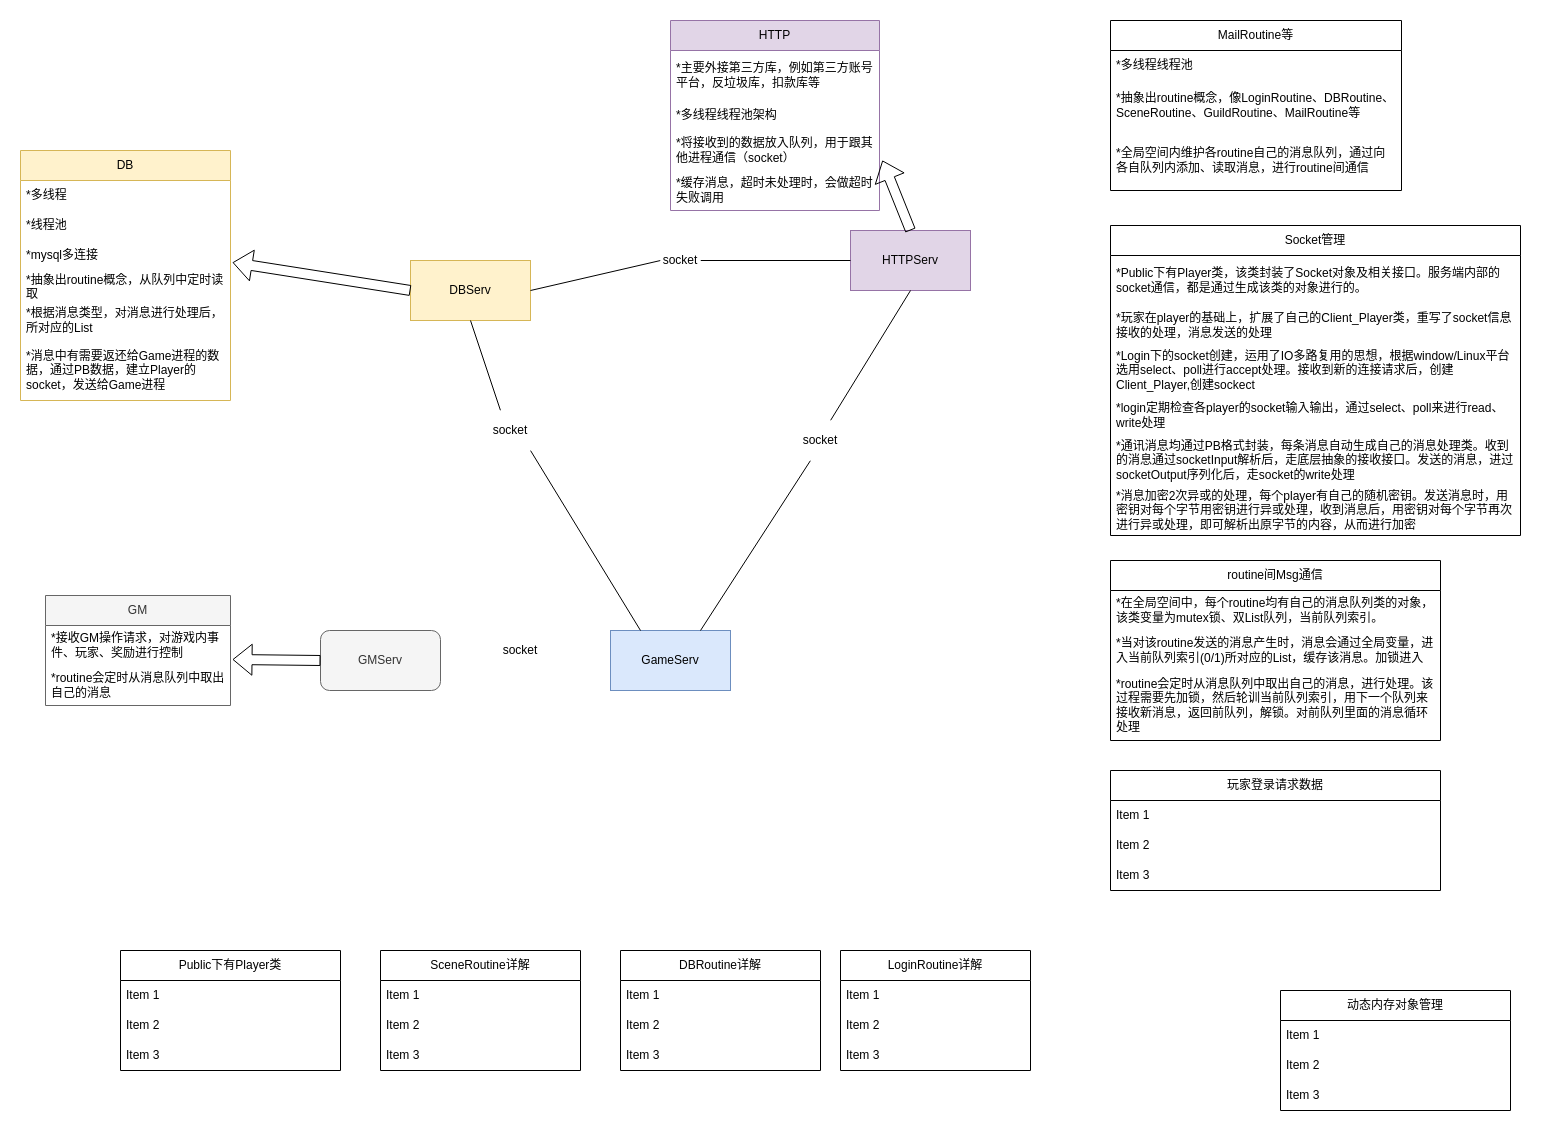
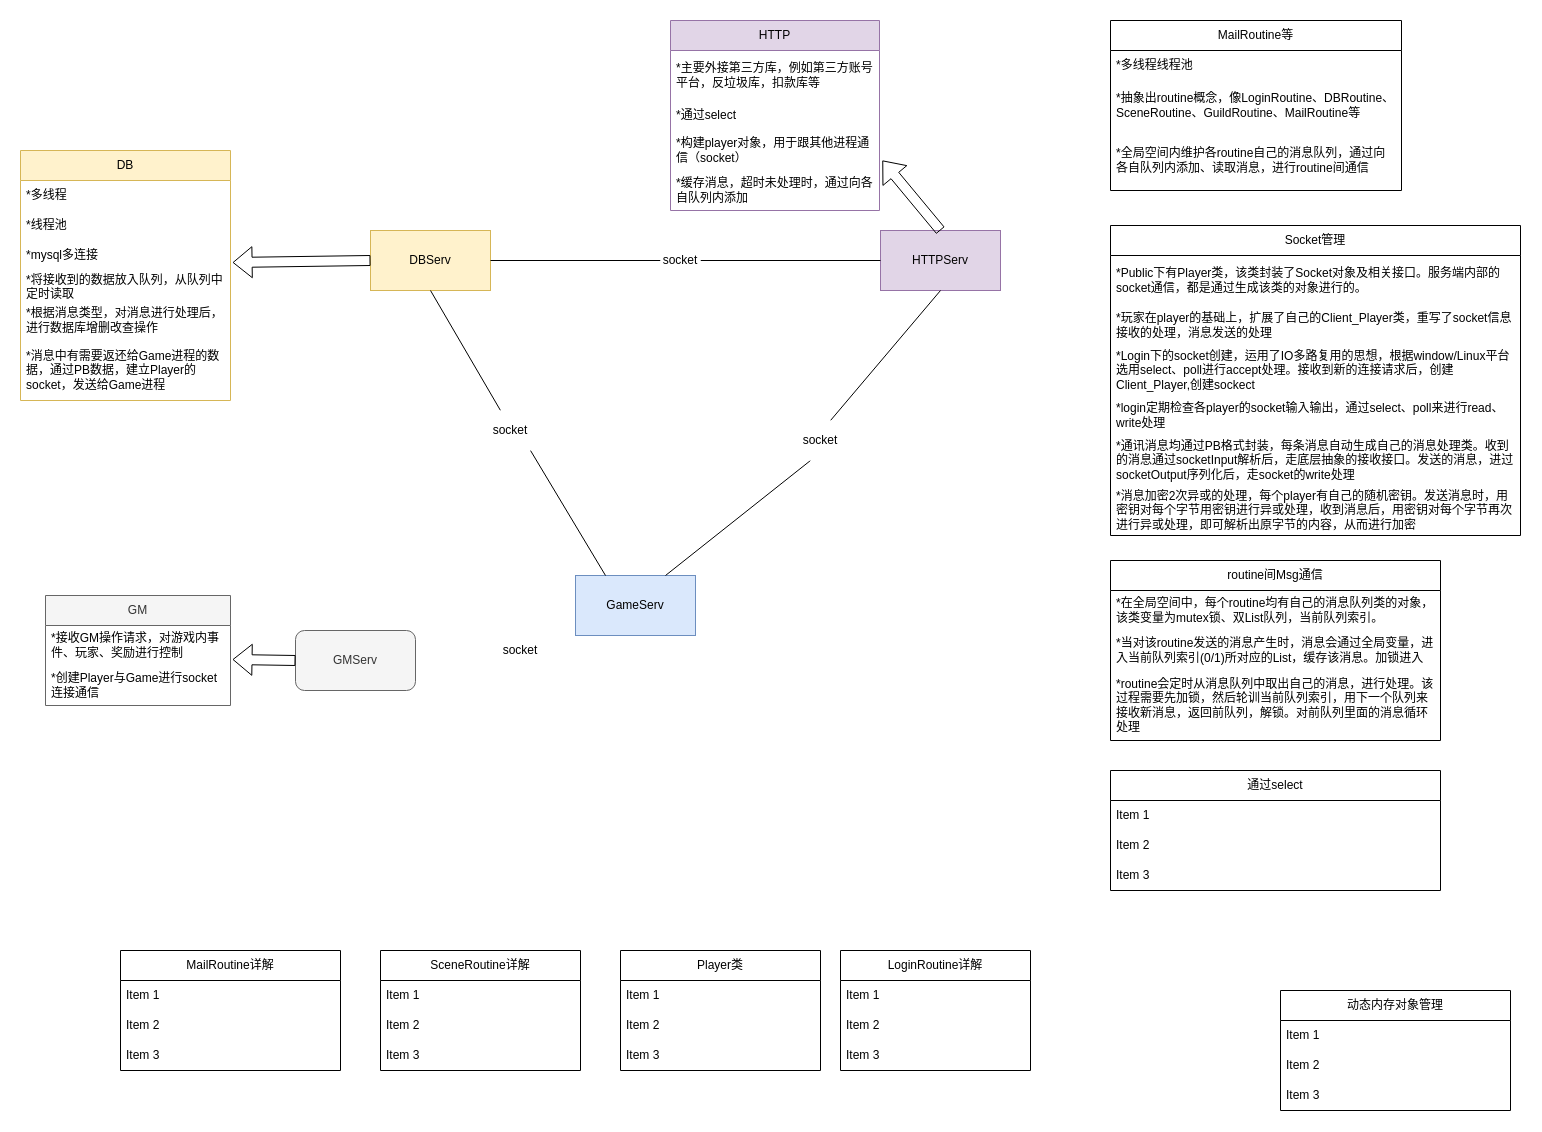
node "*多线程线程池架构": label "*多线程线程池架构" -> "*通过select"
node "*将接收到的数据放入队列，用于跟其他进程通信（socket）": label "*将接收到的数据放入队列，用于跟其他进程通信（socket）" -> "*构建player对象，用于跟其他进程通信（socket）"
node "*缓存消息，超时未处理时，会做超时失败调用": label "*缓存消息，超时未处理时，会做超时失败调用" -> "*缓存消息，超时未处理时，通过向各自队列内添加"
node "HTTPServ": moved (911, 261) -> (941, 261)
node "*抽象出routine概念，从队列中定时读取": label "*抽象出routine概念，从队列中定时读取" -> "*将接收到的数据放入队列，从队列中定时读取"
node "DBServ": moved (471, 291) -> (431, 261)
node "*根据消息类型，对消息进行处理后，所对应的List": label "*根据消息类型，对消息进行处理后，所对应的List" -> "*根据消息类型，对消息进行处理后，进行数据库增删改查操作"
node "GMServ": moved (381, 661) -> (356, 661)
node "GameServ": moved (671, 661) -> (636, 606)
node "*routine会定时从消息队列中取出自己的消息": label "*routine会定时从消息队列中取出自己的消息" -> "*创建Player与Game进行socket连接通信"
node "玩家登录请求数据": label "玩家登录请求数据" -> "通过select"
node "Public下有Player类": label "Public下有Player类" -> "MailRoutine详解"
node "DBRoutine详解": label "DBRoutine详解" -> "Player类"
